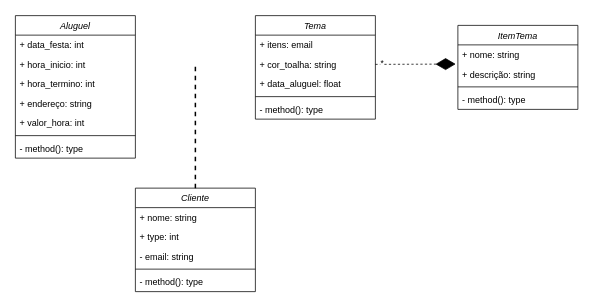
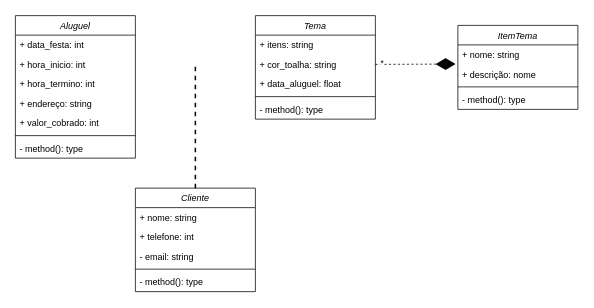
node "+ itens: email": label "+ itens: email" -> "+ itens: string"
node "+ descrição: string": label "+ descrição: string" -> "+ descrição: nome"
node "+ valor_hora: int": label "+ valor_hora: int" -> "+ valor_cobrado: int"
node "+ type: int": label "+ type: int" -> "+ telefone: int"
